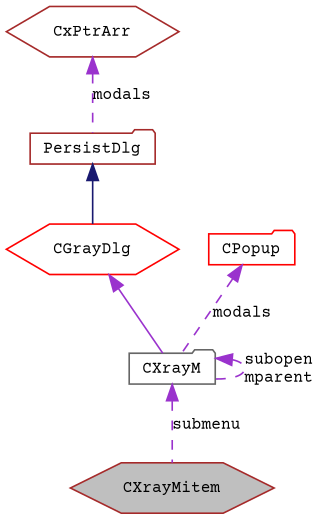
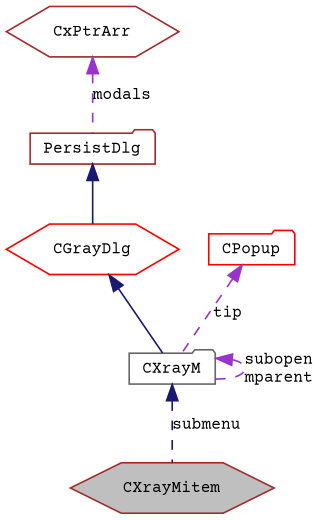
edge "CXrayM" -> "CPopup": label "modals" -> "tip"
edge "CXrayM" -> "CGrayDlg": color darkorchid3 -> midnightblue
edge "CXrayMitem" -> "CXrayM": color darkorchid3 -> midnightblue
